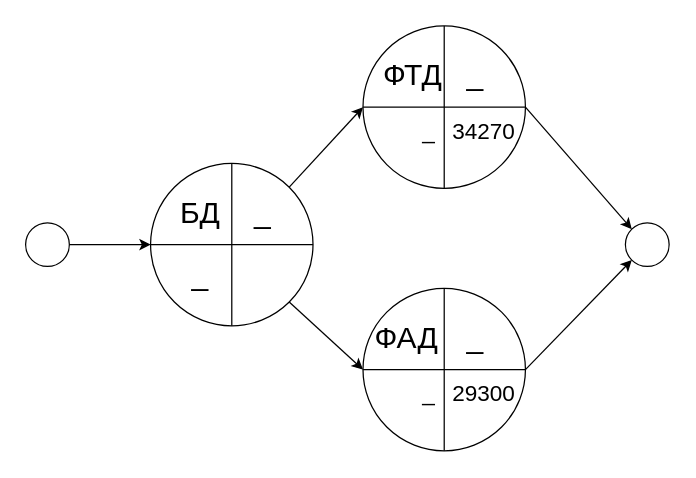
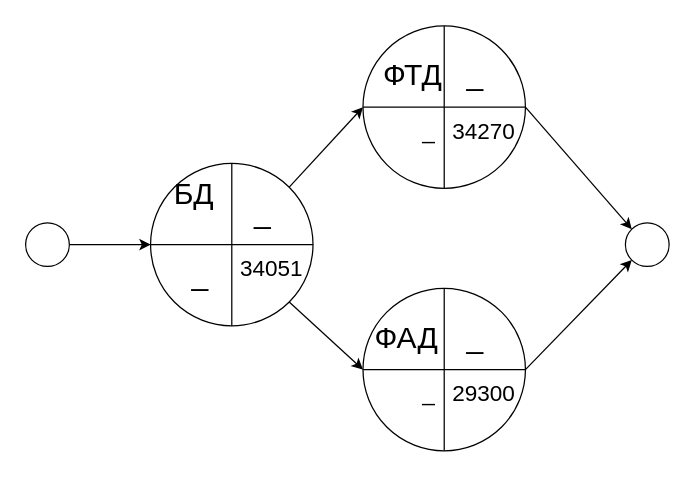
node "БД": moved (201, 213) -> (194, 194)
node "34051": added
